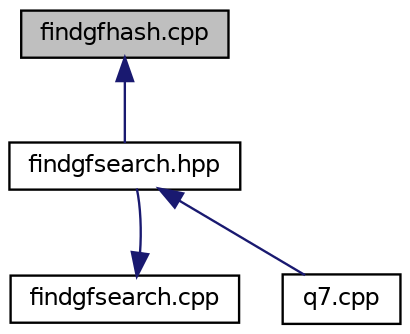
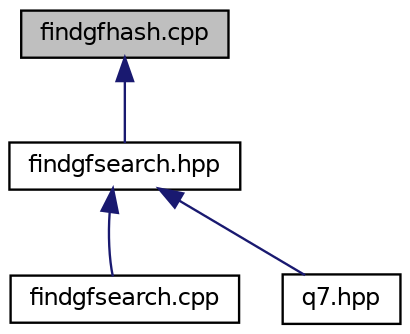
edge "findgfsearch.hpp" -> "findgfsearch.cpp": reversed
node "q7.cpp": label "q7.cpp" -> "q7.hpp"
